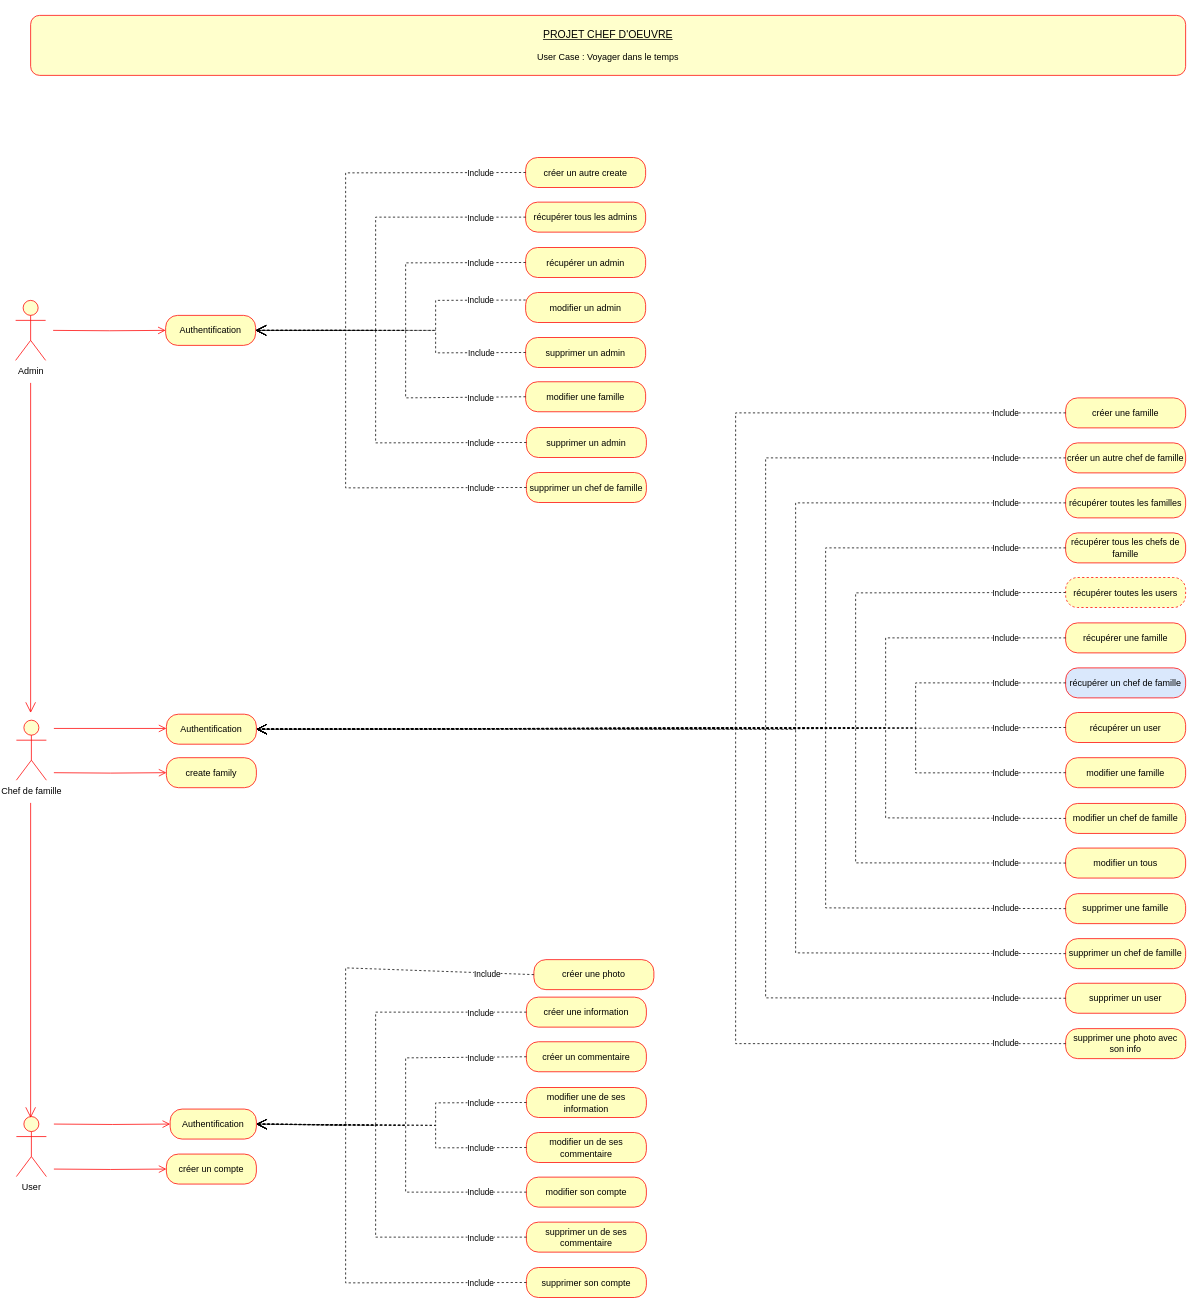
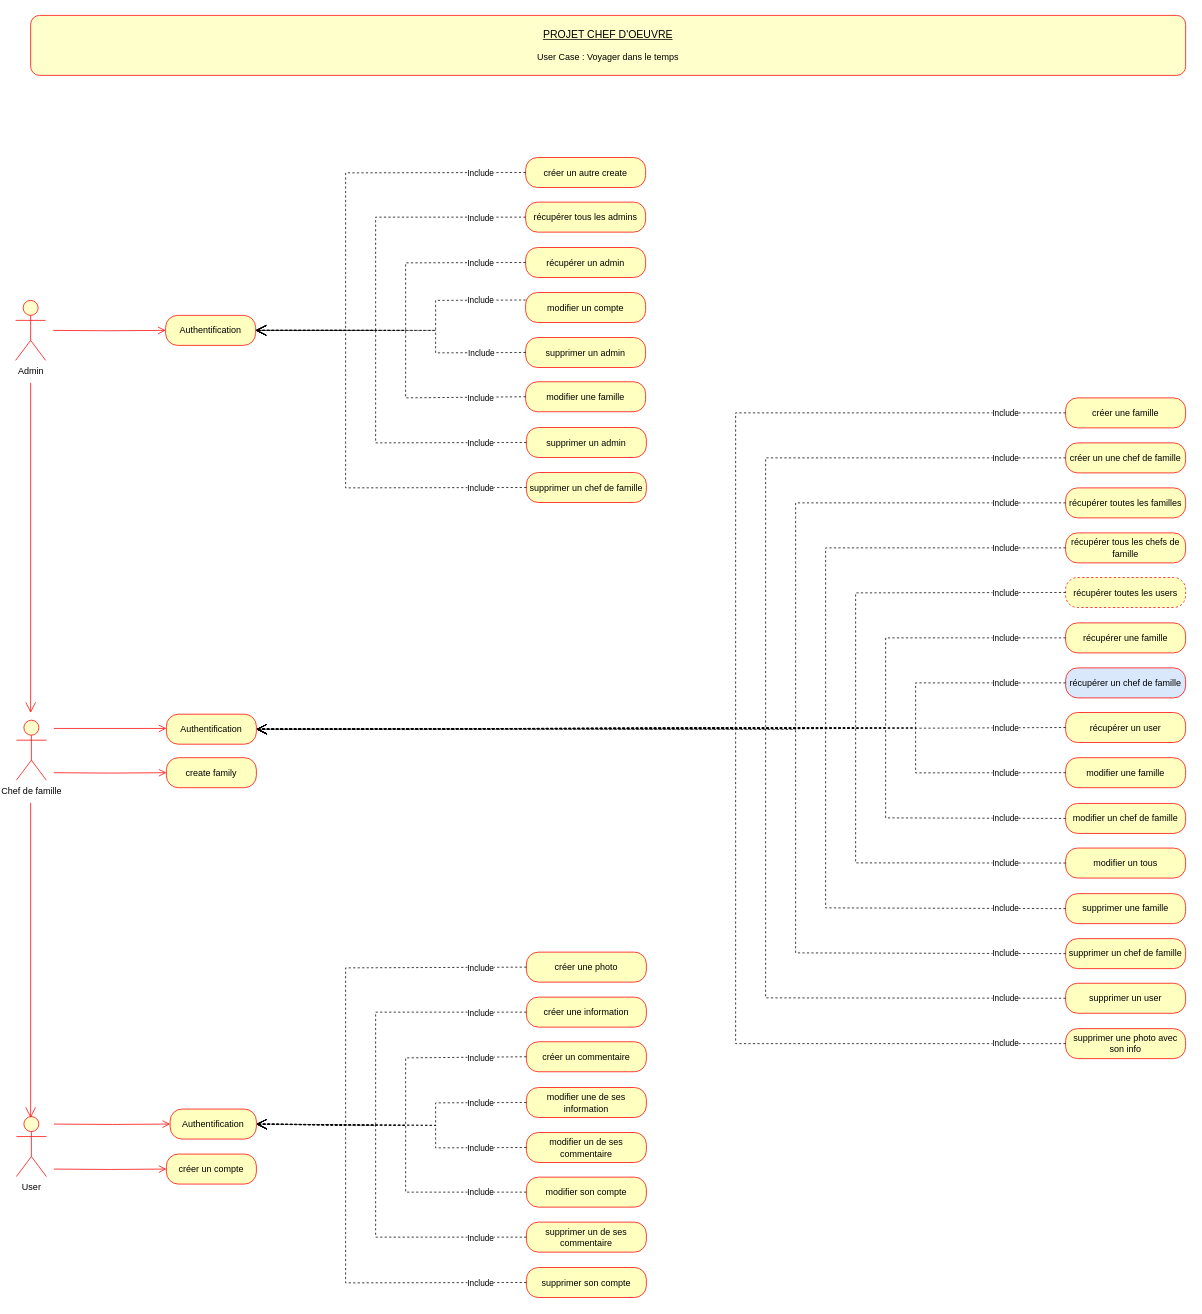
node "modifier un admin": label "modifier un admin" -> "modifier un compte"
node "créer un autre chef de famille": label "créer un autre chef de famille" -> "créer un une chef de famille"
node "créer une photo": moved (594, 975) -> (586, 967)
